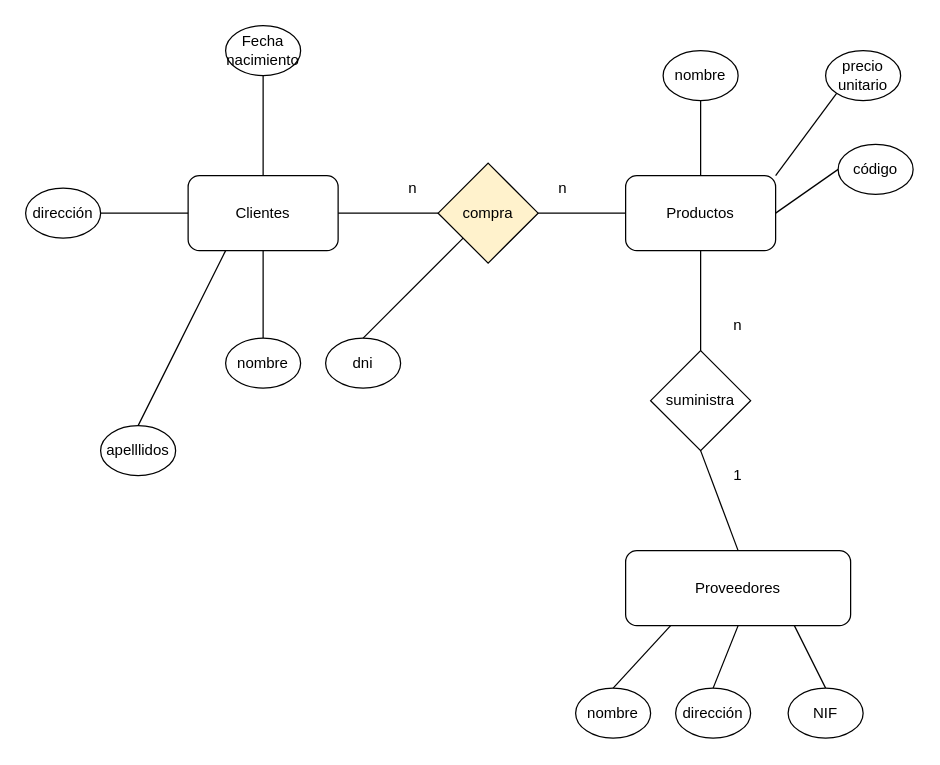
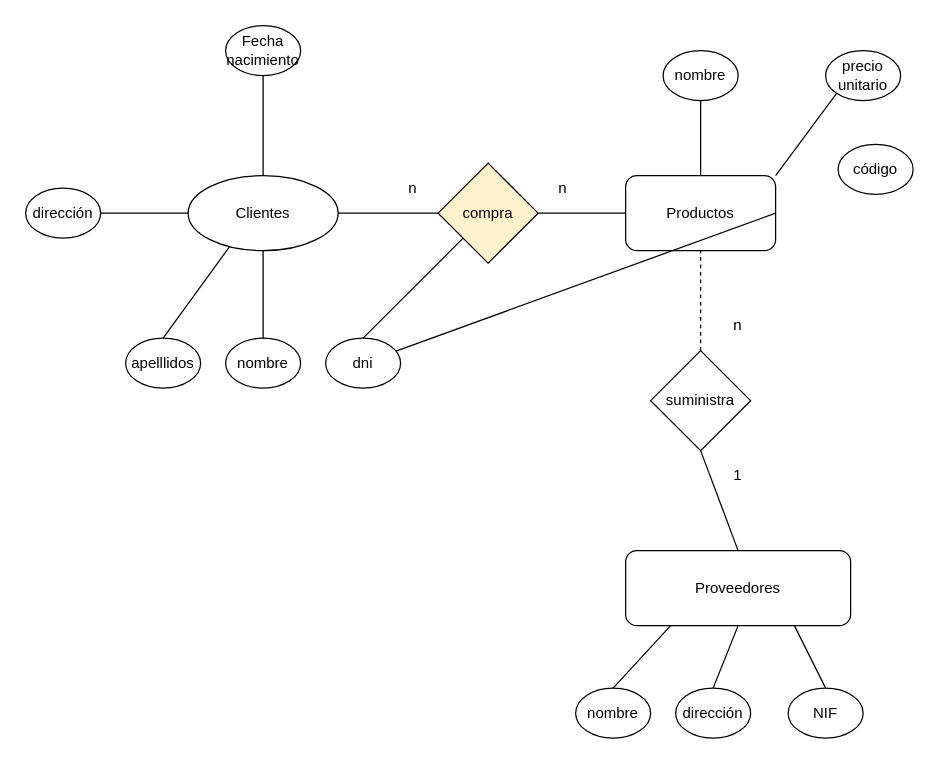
edge "código" -- "Productos": now "dni" -- "Productos"
node "Clientes": shape rounded rectangle -> ellipse
edge "Productos" -- "suministra": style solid -> dashed
node "apelllidos": moved (138, 451) -> (163, 363)
